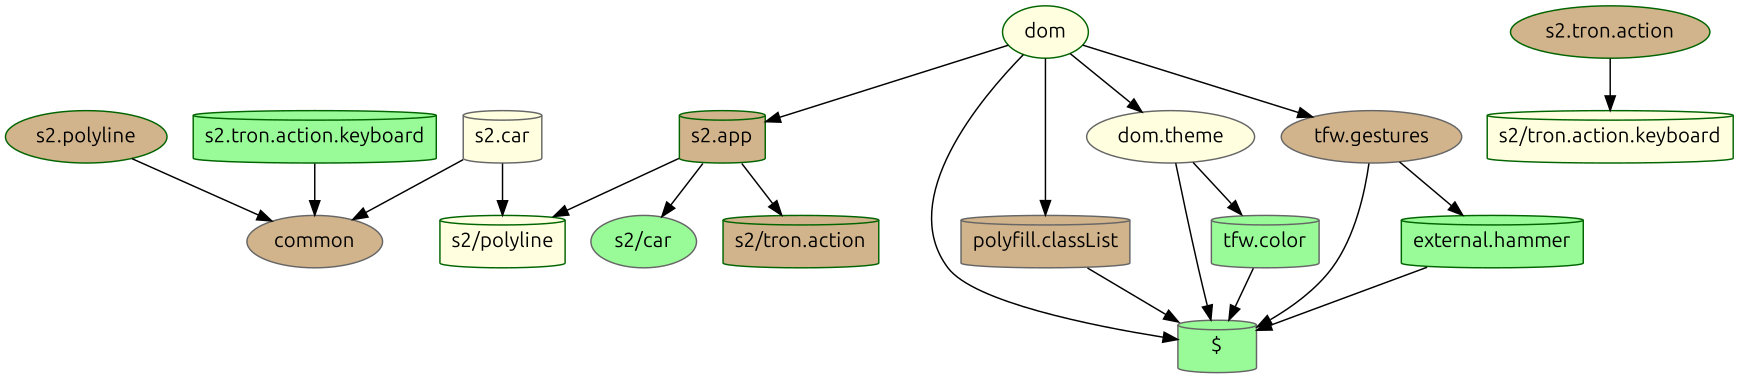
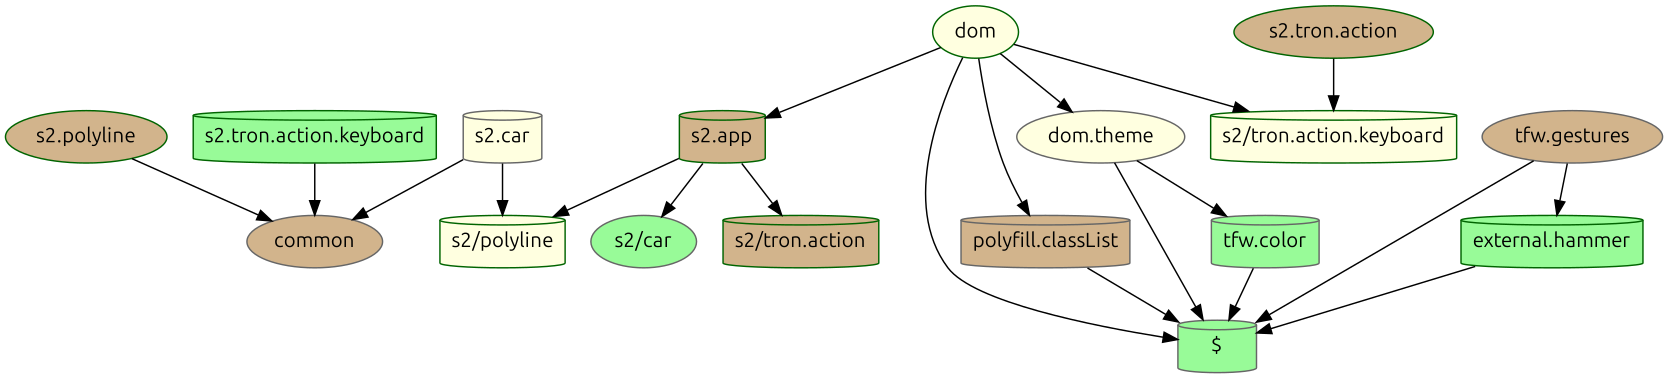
edge "dom" -> "tfw.gestures": now "dom" -> "s2/tron.action.keyboard"
